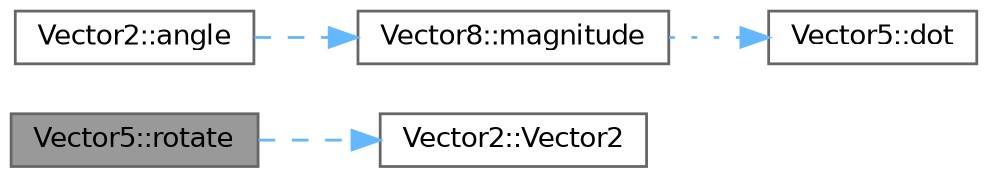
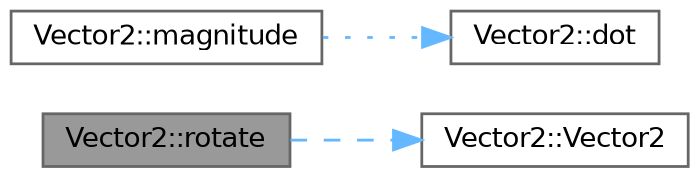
node "Vector2::angle": removed
node "Vector8::magnitude": label "Vector8::magnitude" -> "Vector2::magnitude"
node "Vector5::dot": label "Vector5::dot" -> "Vector2::dot"
node "Vector5::rotate": label "Vector5::rotate" -> "Vector2::rotate"
